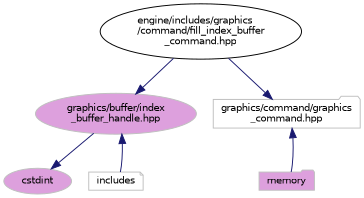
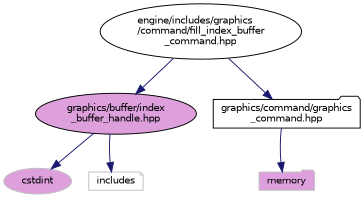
node "graphics/buffer/index _buffer_handle.hpp": color grey75 -> black
node "graphics/command/graphics _command.hpp": color grey75 -> black
edge "memory" -> "graphics/command/graphics _command.hpp": reversed
edge "includes" -> "graphics/buffer/index _buffer_handle.hpp": reversed
